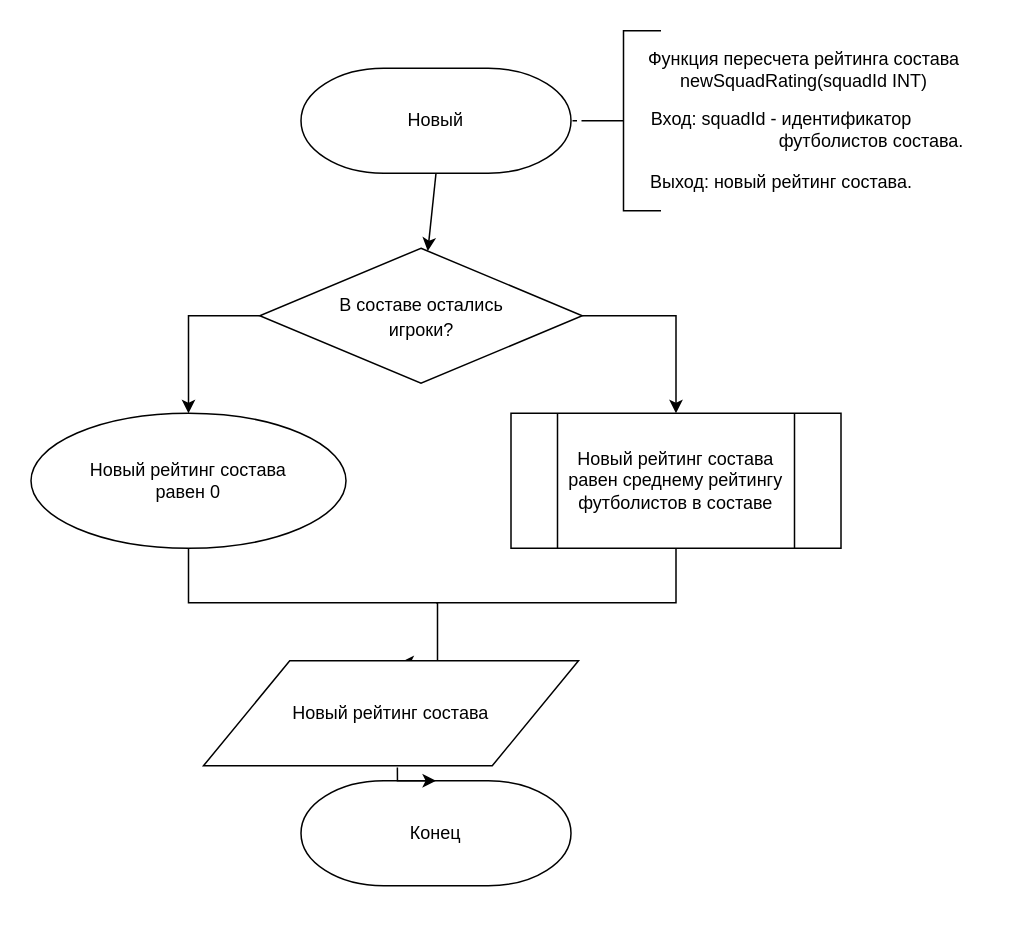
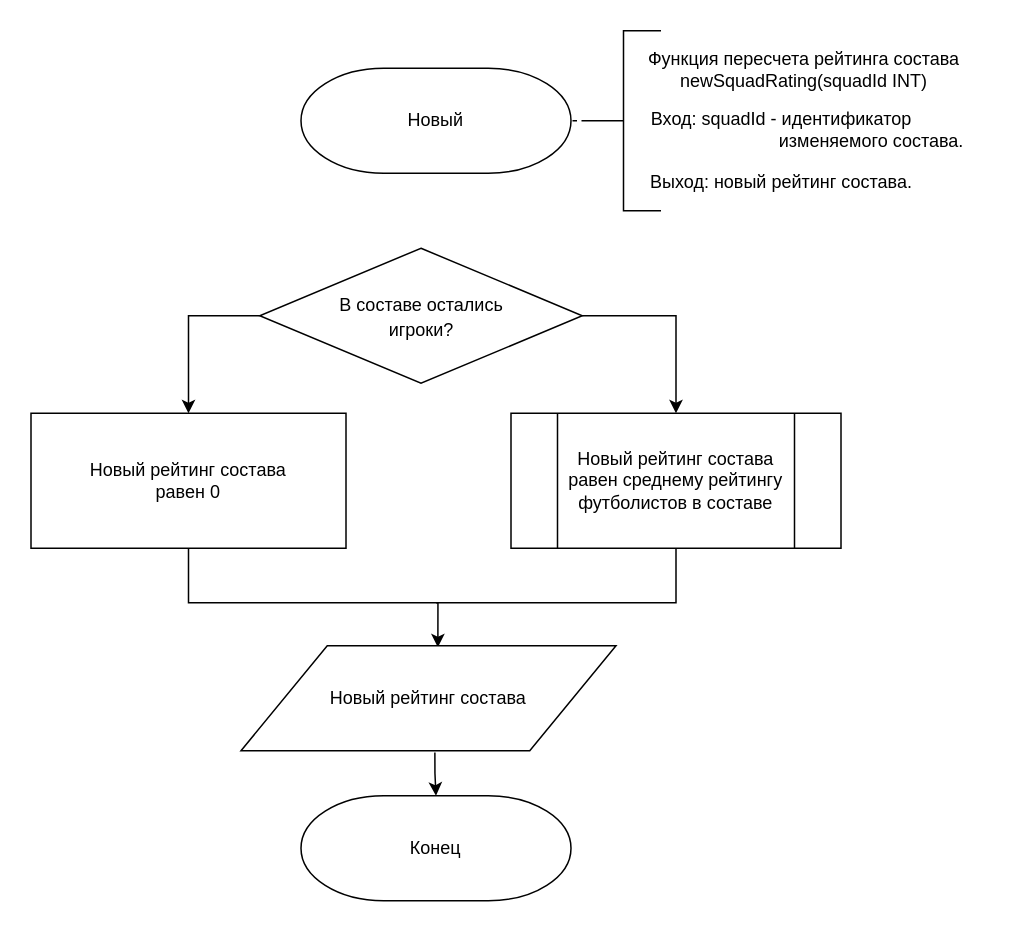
node "Вход: squadId - идентификатор футболистов состава.": label "Вход: squadId - идентификатор футболистов состава." -> "Вход: squadId - идентификатор изменяемого состава."
edge "Новый" -> "В составе остались игроки?": removed
node "Новый рейтинг состава равен 0": shape ellipse -> rectangle
node "Новый рейтинг состава": moved (391, 713) -> (428, 698)
node "Конец": moved (436, 833) -> (436, 848)
